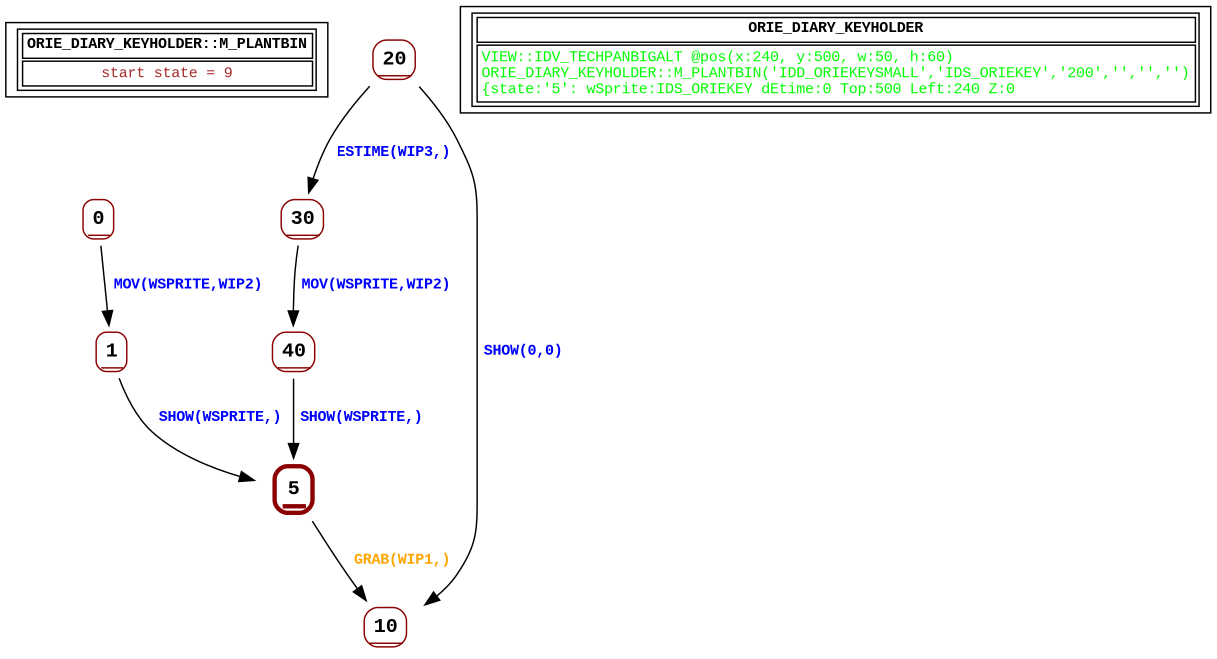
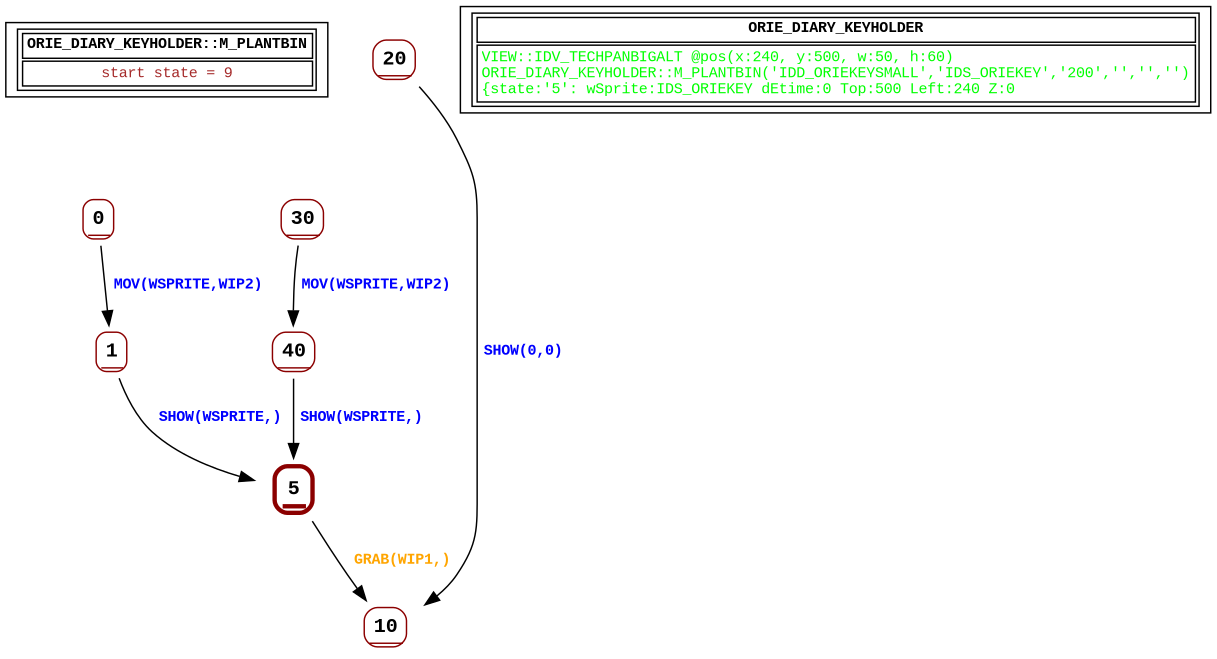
edge "20" -> "30": removed, label "ESTIME(WIP3,)"
